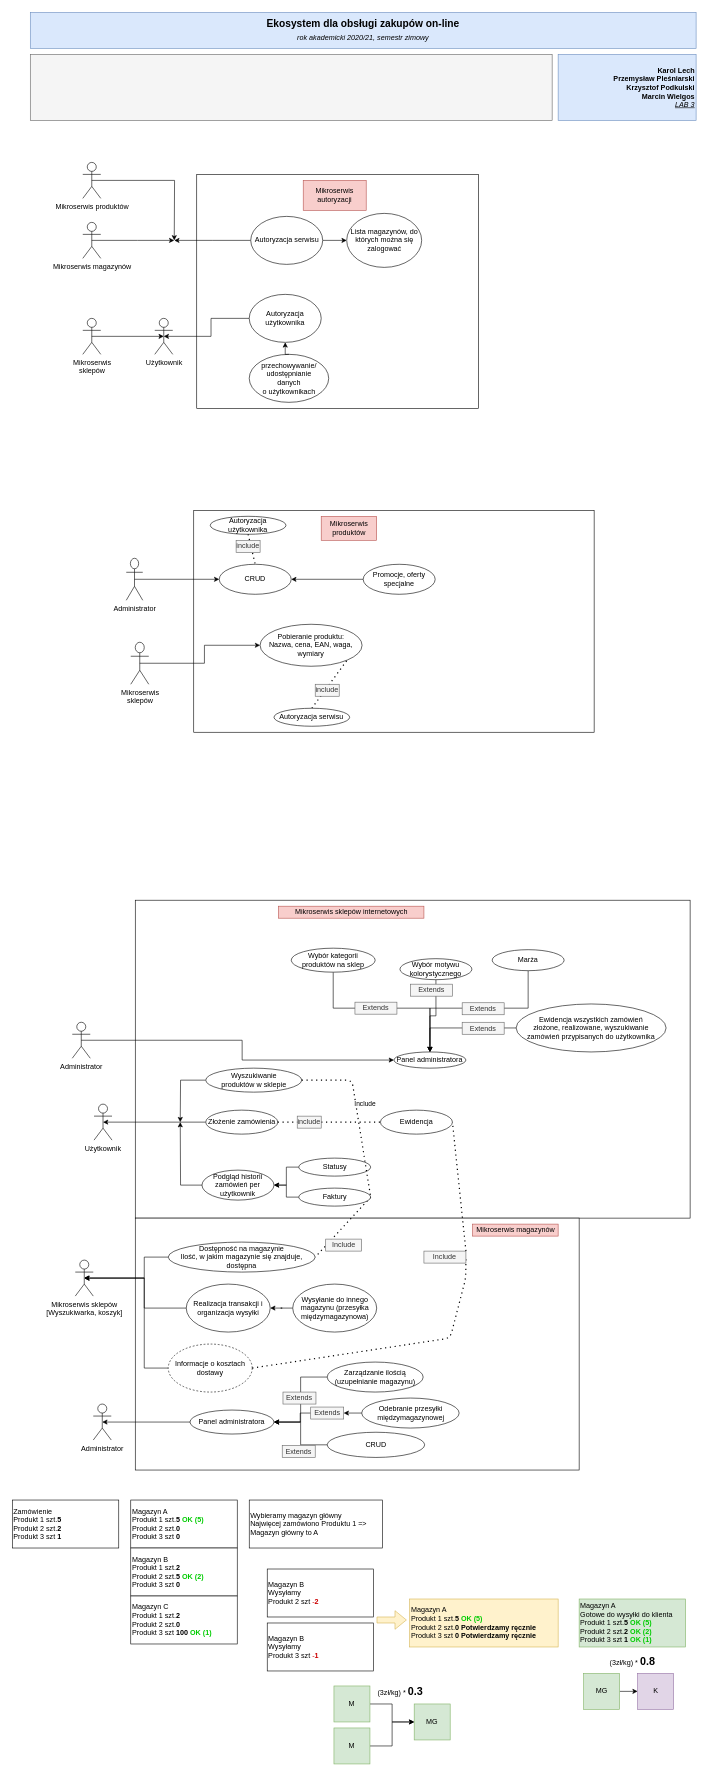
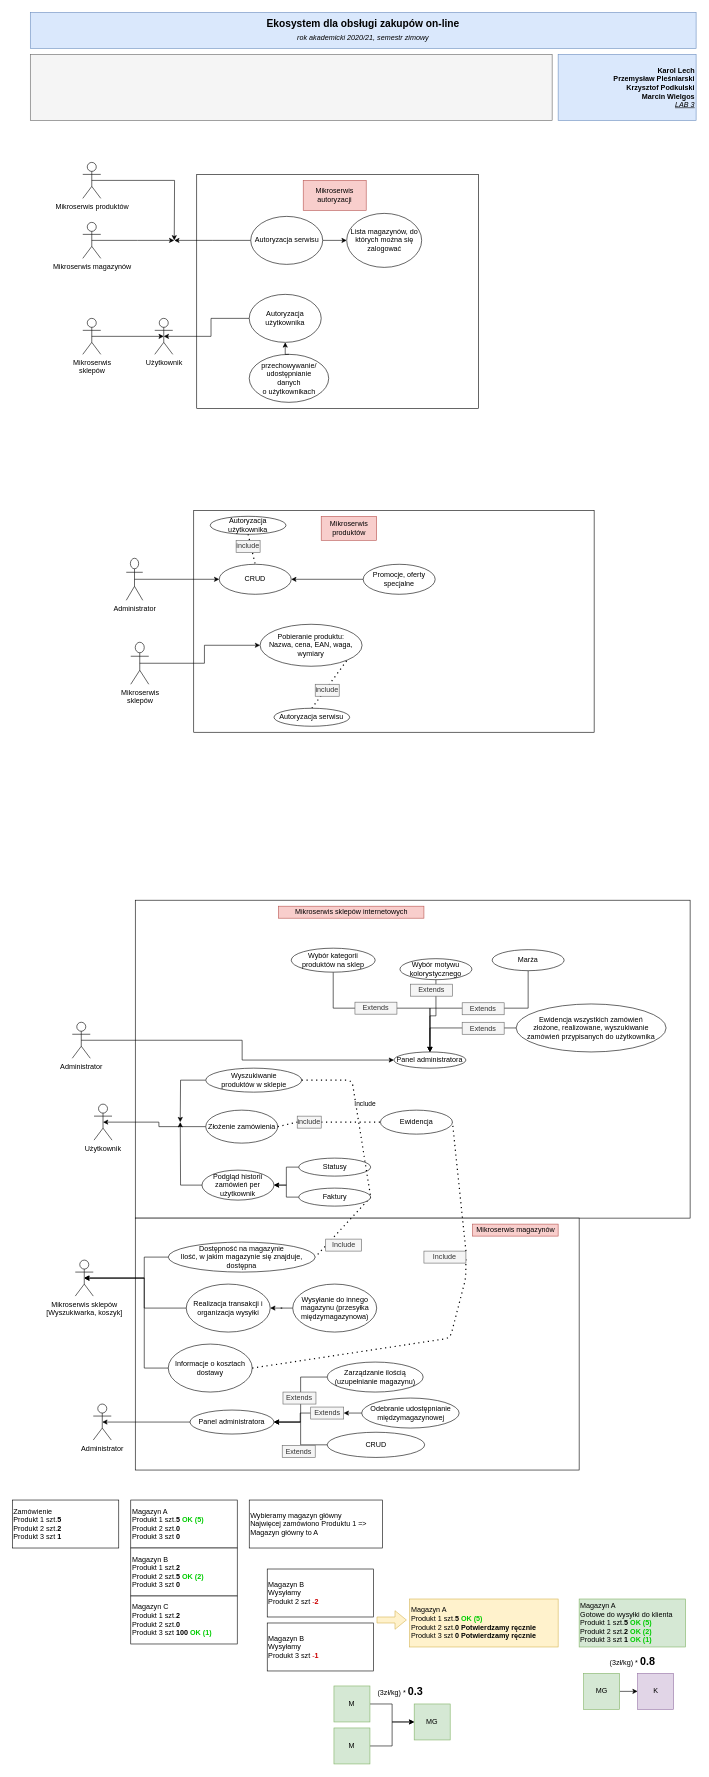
node "Złożenie zamówienia": size 72x24 -> 72x33
node "Informacje o kosztach dostawy": style dashed -> solid
node "Odebranie przesyłki międzymagazynowej": label "Odebranie przesyłki międzymagazynowej" -> "Odebranie udostępnianie międzymagazynowej"
